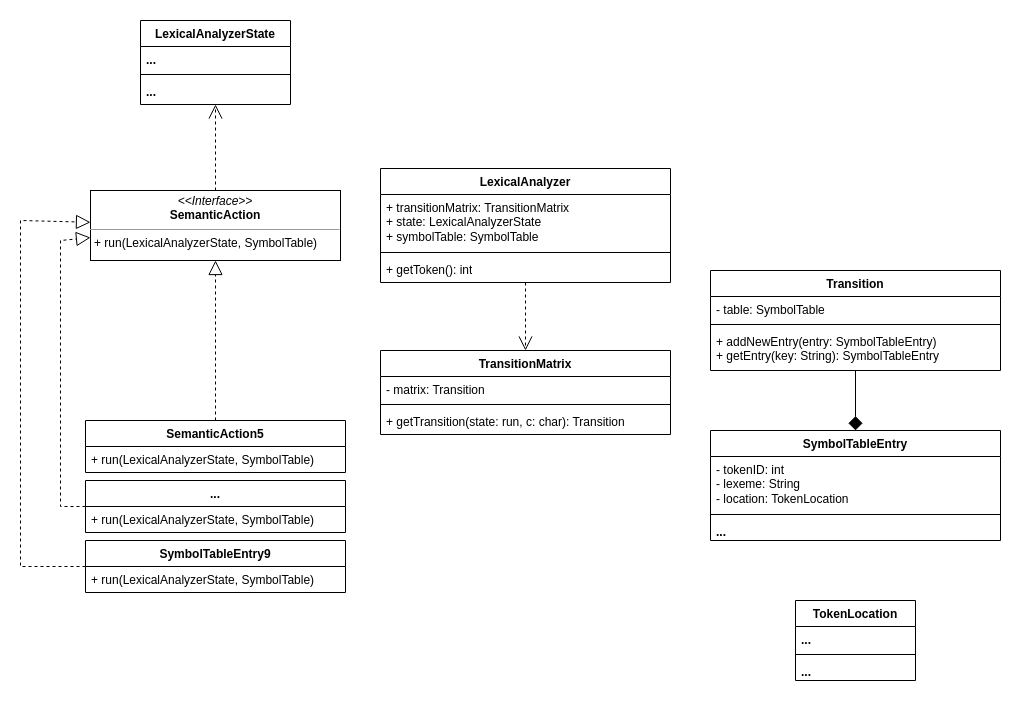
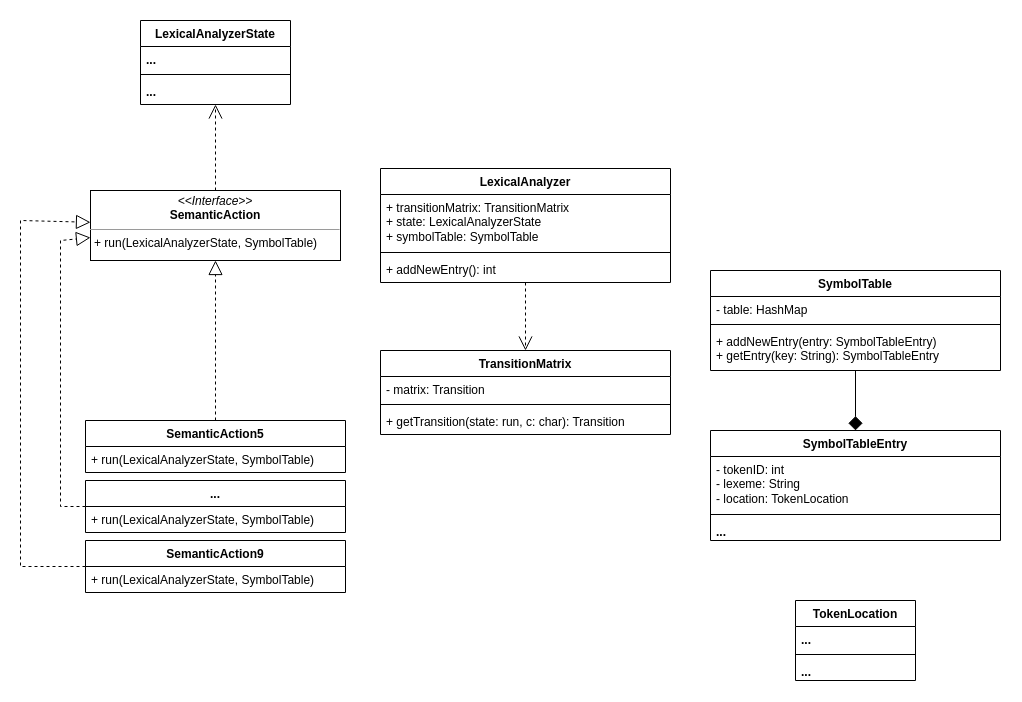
node "+ getToken(): int": label "+ getToken(): int" -> "+ addNewEntry(): int"
node "Transition": label "Transition" -> "SymbolTable"
node "- table: SymbolTable": label "- table: SymbolTable" -> "- table: HashMap"
node "SymbolTableEntry9": label "SymbolTableEntry9" -> "SemanticAction9"
